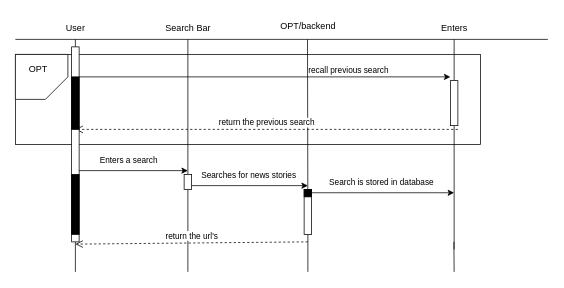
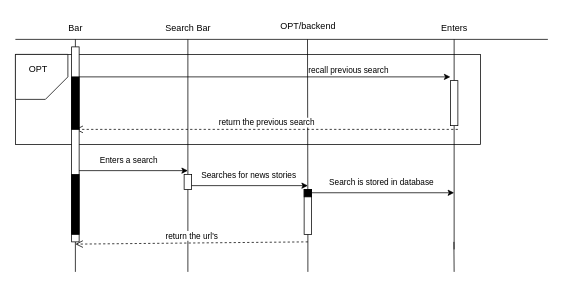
node "User": label "User" -> "Bar"
